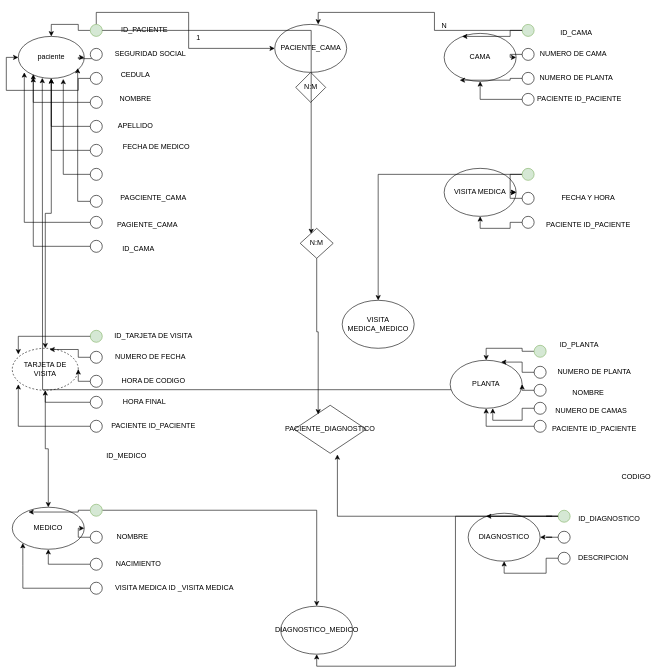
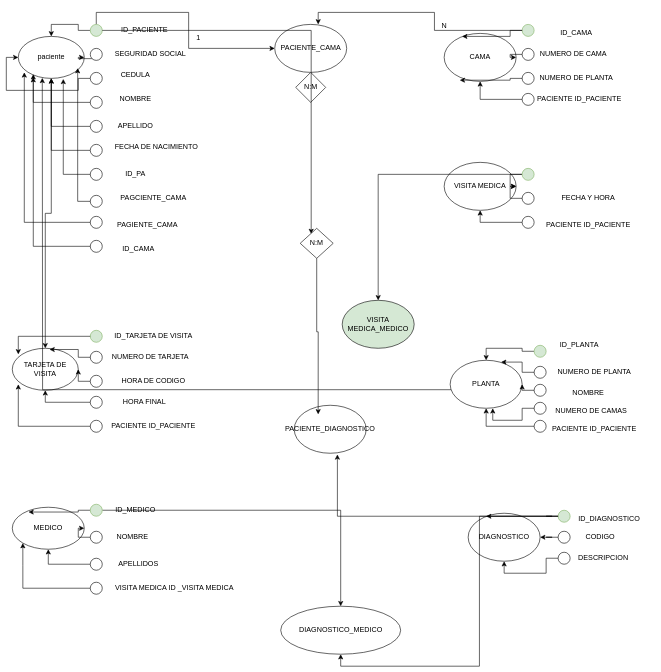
node "FECHA DE MEDICO": label "FECHA DE MEDICO" -> "FECHA DE NACIMIENTO"
node "ID_PA": added
node "VISITA MEDICA": moved (480, 192) -> (480, 186)
node "VISITA MEDICA_MEDICO": fillcolor #ffffff -> #d5e8d4
node "NUMERO DE FECHA": label "NUMERO DE FECHA" -> "NUMERO DE TARJETA"
node "TARJETA DE VISITA": style dashed -> solid
node "PACIENTE_DIAGNOSTICO": shape diamond -> ellipse
edge "TARJETA DE VISITA" -> "MEDICO": removed
node "ID_MEDICO": moved (126, 456) -> (135, 510)
node "CODIGO": moved (636, 477) -> (600, 537)
node "NACIMIENTO": label "NACIMIENTO" -> "APELLIDOS"
node "DIAGNOSTICO_MEDICO": size 72x48 -> 120x48
